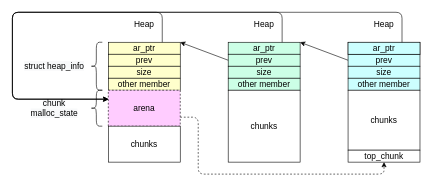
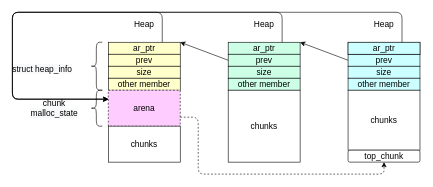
node "struct heap_info": moved (54, 66) -> (42, 69)
node "top_chunk": shape rectangle -> rounded rectangle
